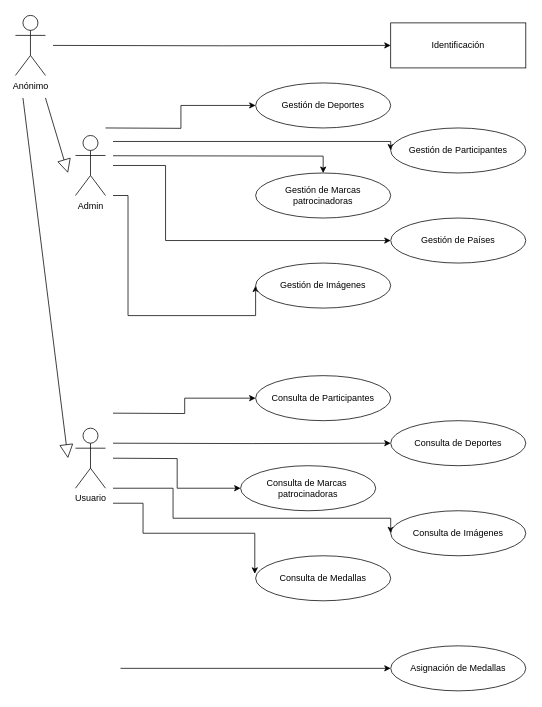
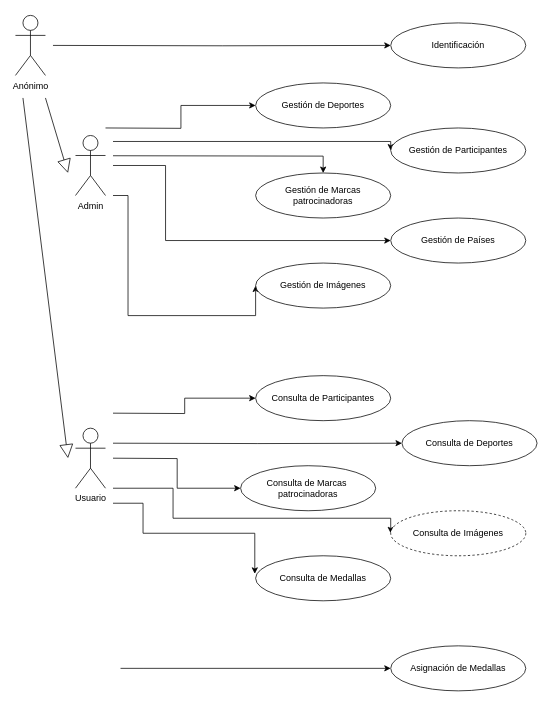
node "Identificación": shape rectangle -> ellipse
node "Consulta de Deportes": moved (458, 443) -> (469, 443)
node "Consulta de Imágenes": style solid -> dashed
